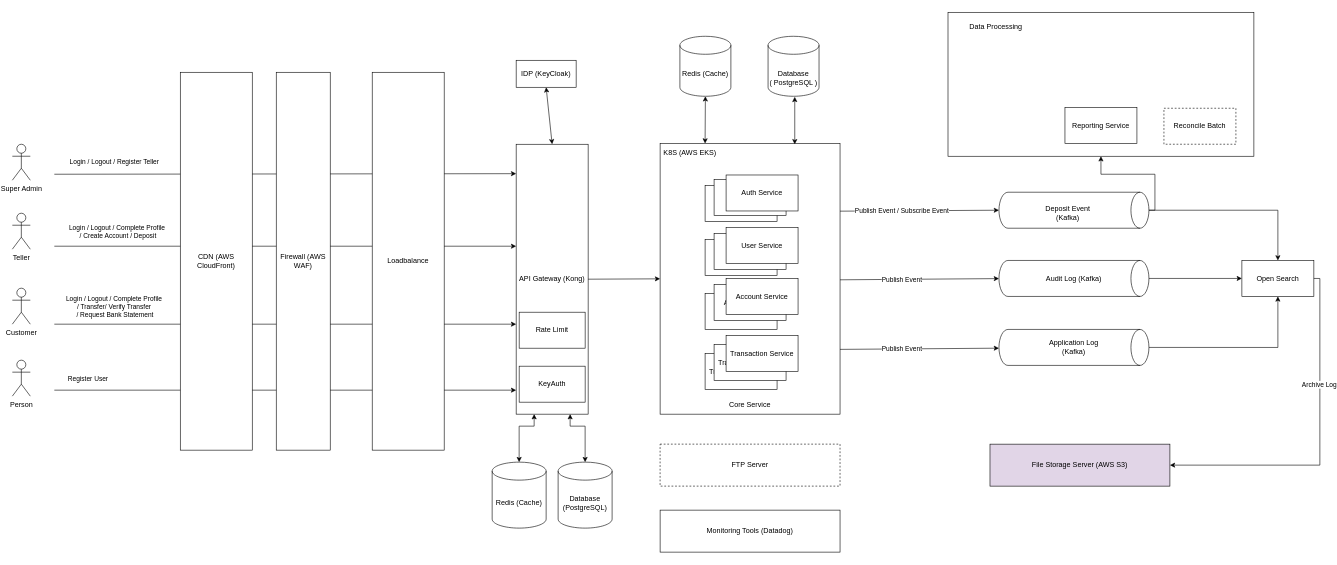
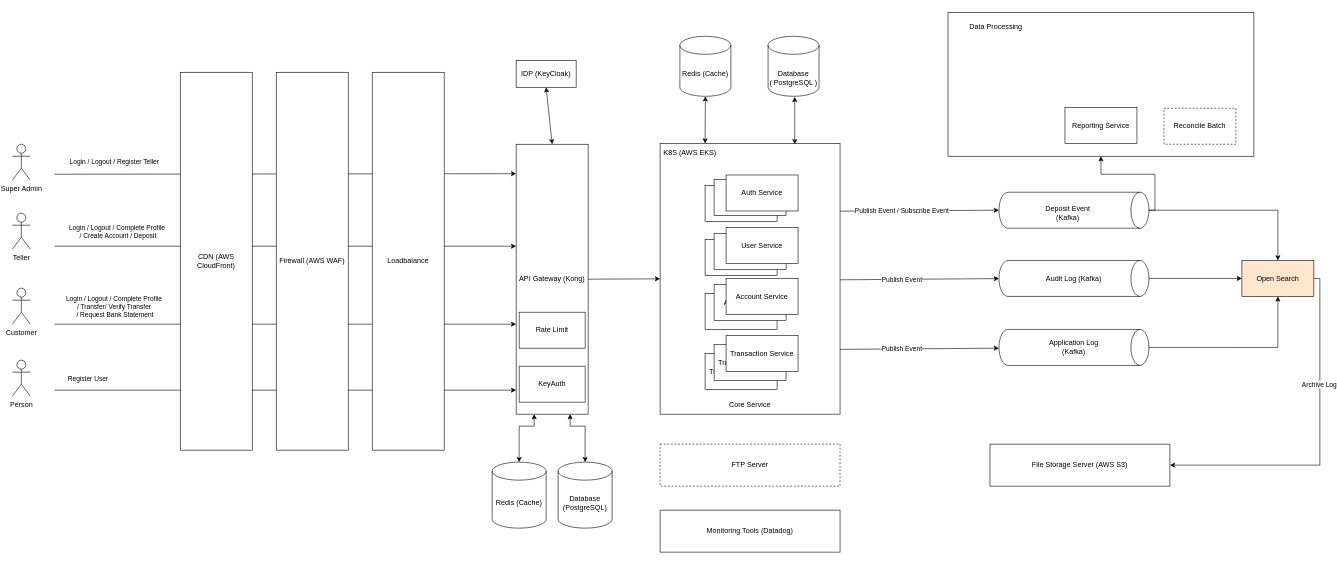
node "Firewall (AWS WAF)": size 54x378 -> 72x378
node "Open Search": fillcolor #ffffff -> #ffe6cc
node "File Storage Server (AWS S3)": fillcolor #e1d5e7 -> #ffffff
